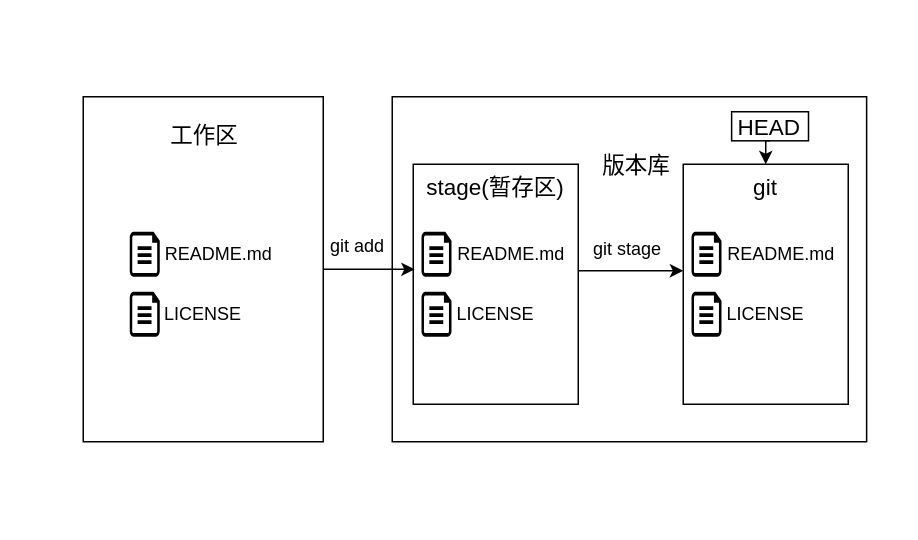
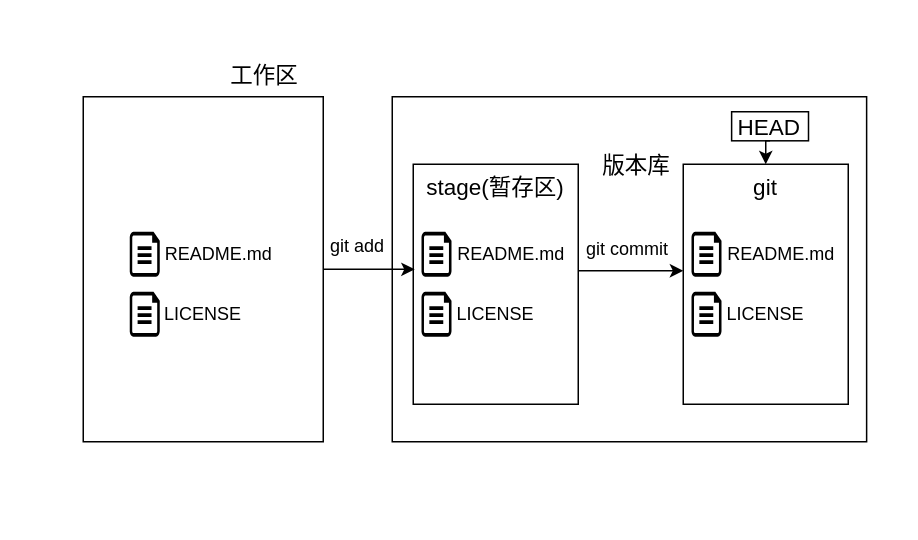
node "工作区": moved (204, 134) -> (264, 74)
node "git stage": label "git stage" -> "git commit"
